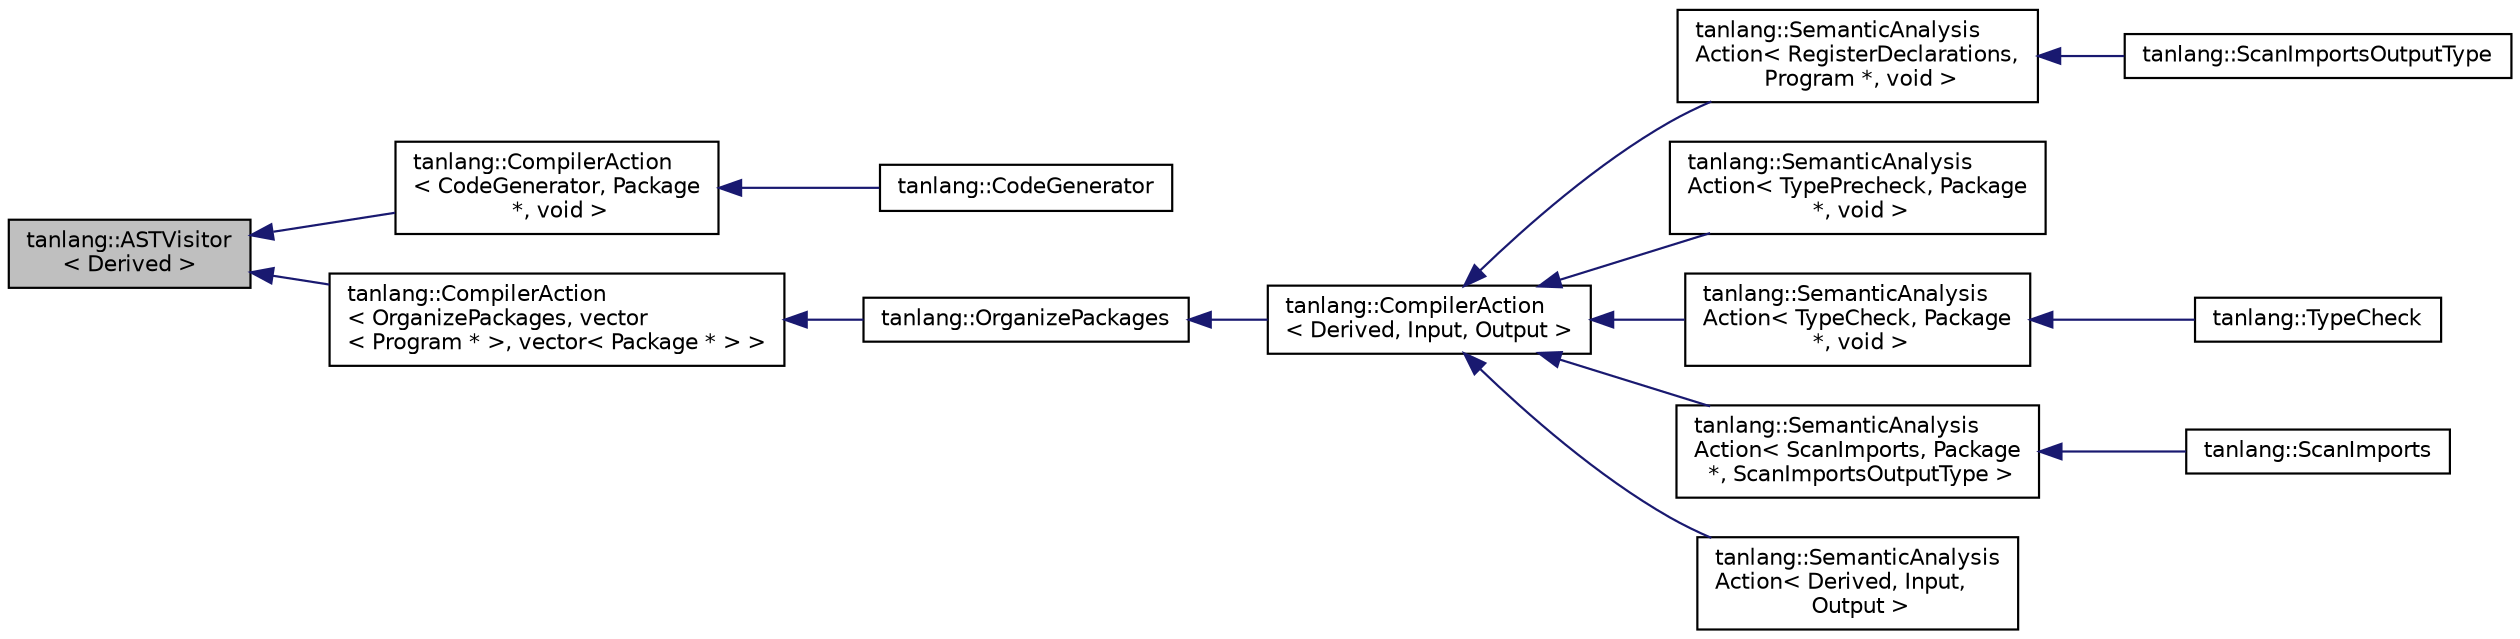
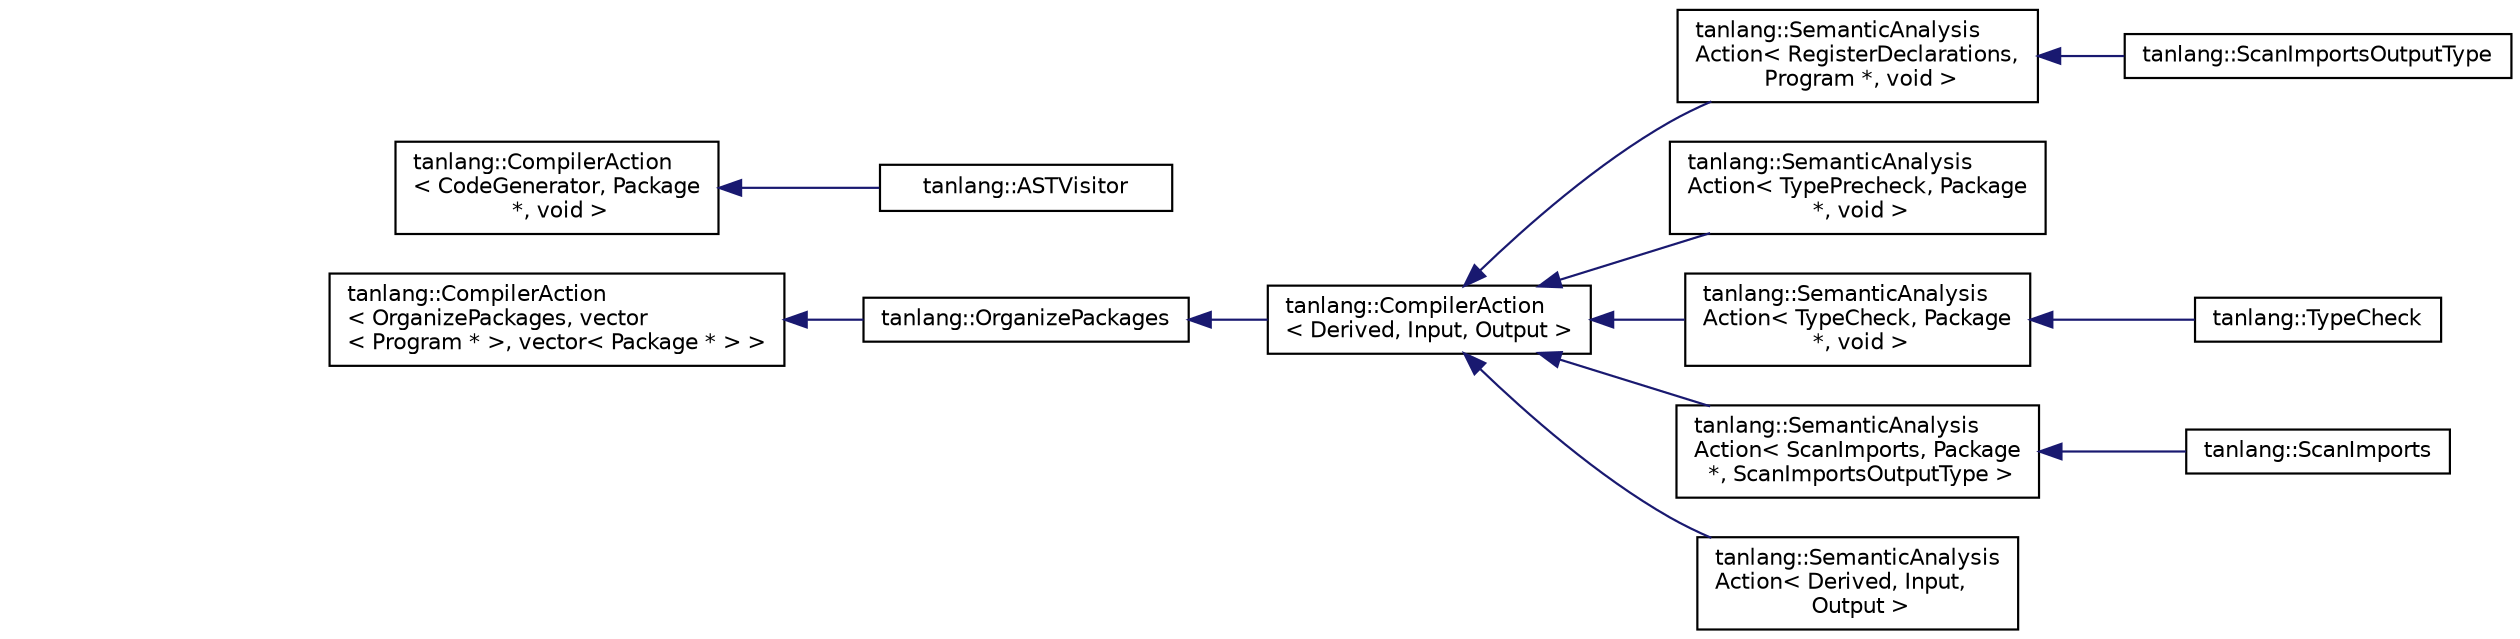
node "tanlang::CodeGenerator": label "tanlang::CodeGenerator" -> "tanlang::ASTVisitor"
node "tanlang::ASTVisitor < Derived >": removed
